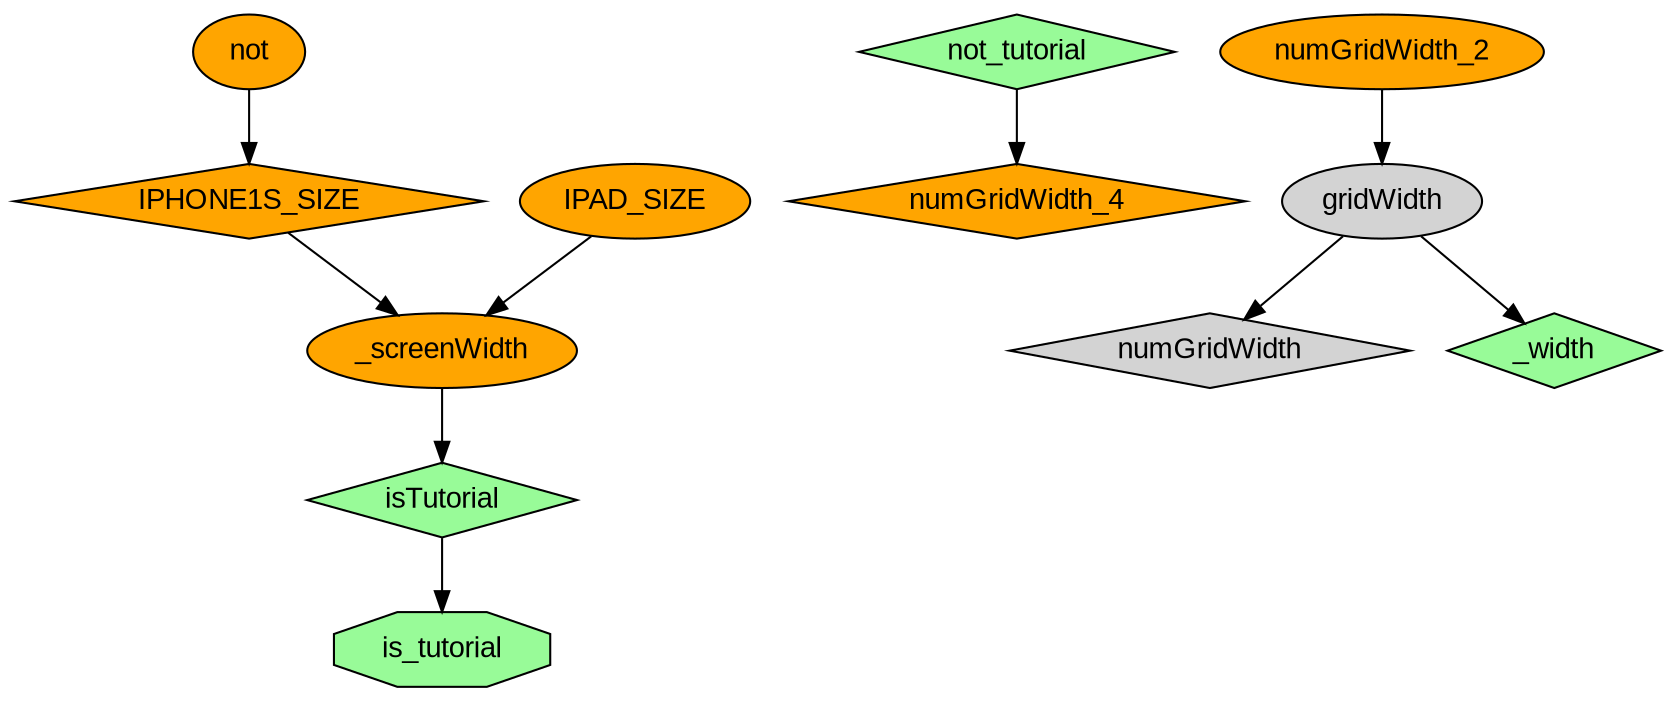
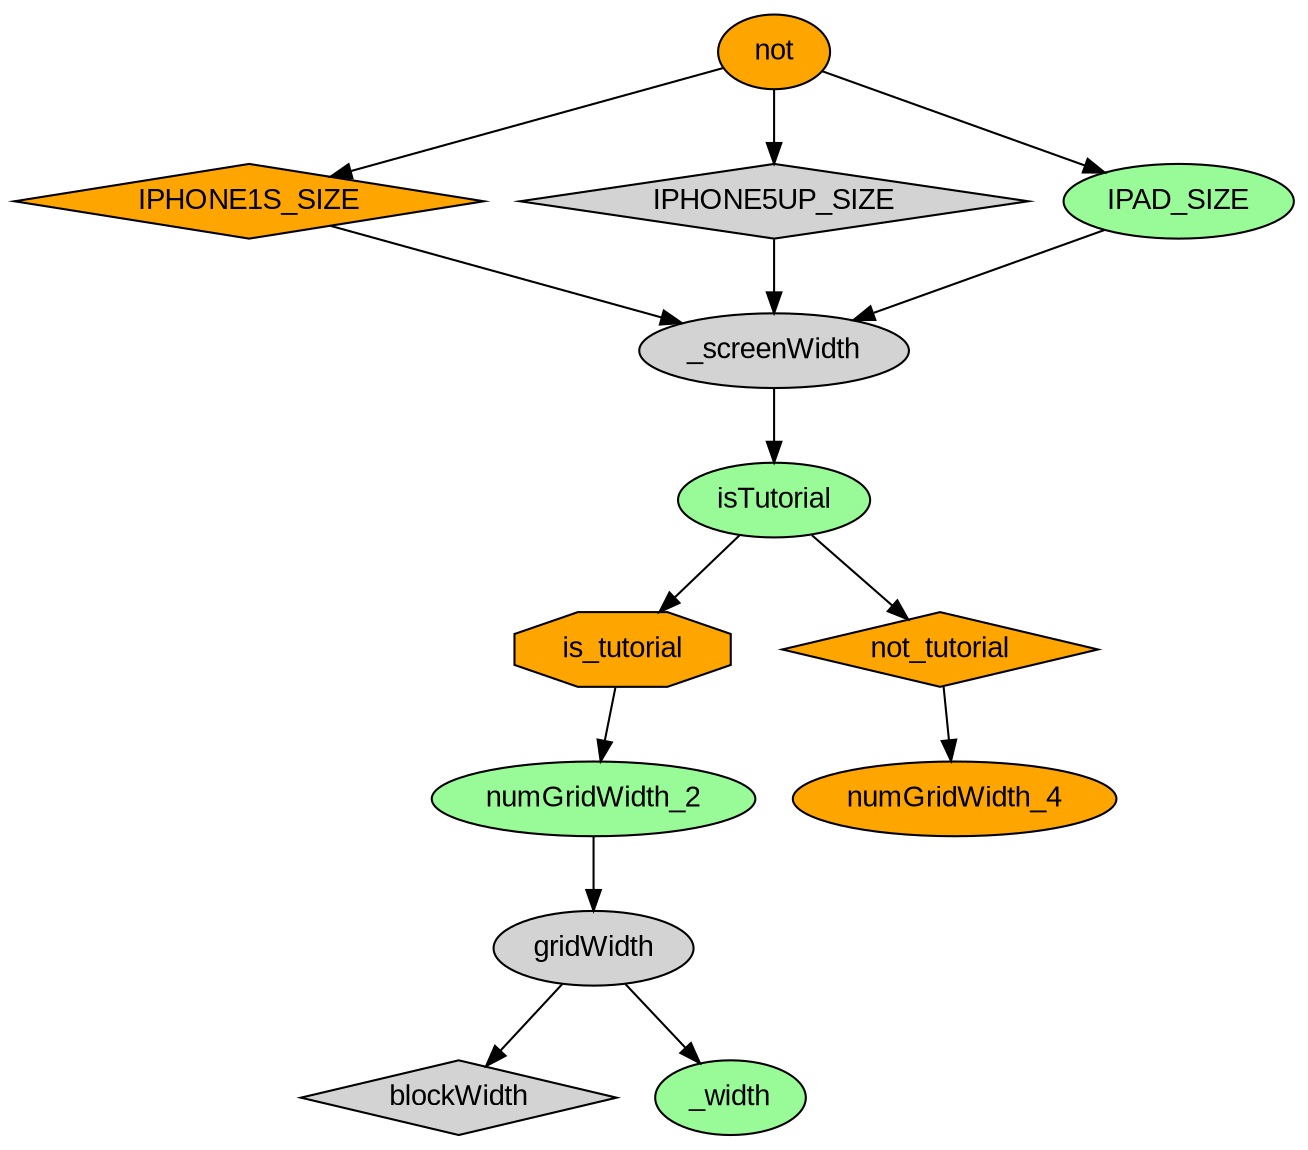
node "not_tutorial": fillcolor palegreen -> orange
node "numGridWidth_2": fillcolor orange -> palegreen
edge "not" -> "IPAD_SIZE": added
node "IPAD_SIZE": fillcolor orange -> palegreen
node "IPHONE5UP_SIZE": added
node "numGridWidth_4": shape diamond -> ellipse
node "_screenWidth": fillcolor orange -> lightgrey
node "numGridWidth": label "numGridWidth" -> "blockWidth"
node "_width": shape diamond -> ellipse
node "isTutorial": shape diamond -> ellipse
edge "isTutorial" -> "not_tutorial": added
node "is_tutorial": fillcolor palegreen -> orange
edge "is_tutorial" -> "numGridWidth_2": added
